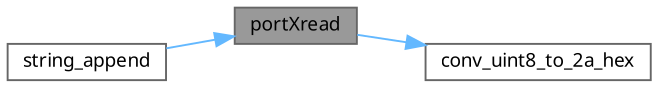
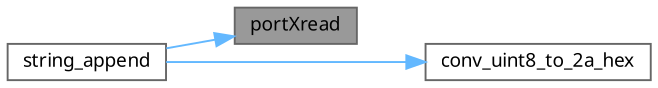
edge "portXread" -> "conv_uint8_to_2a_hex": now "string_append" -> "conv_uint8_to_2a_hex"
